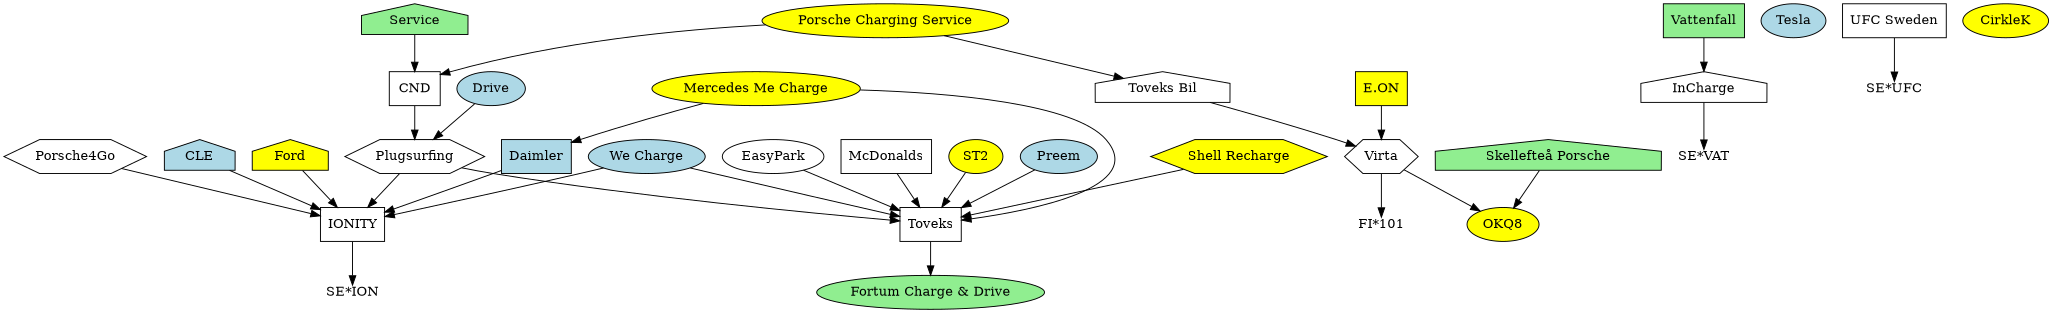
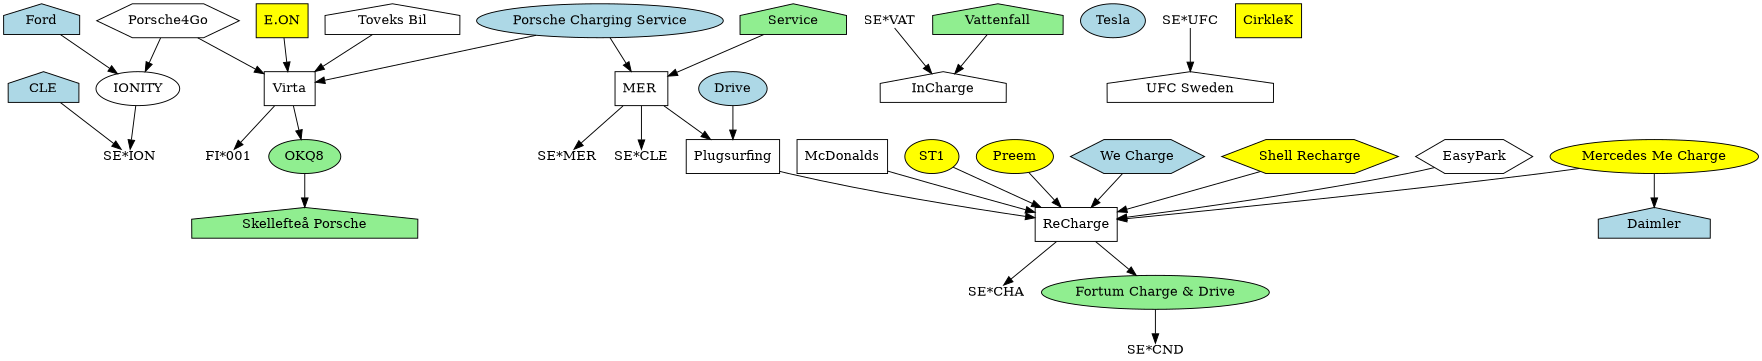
node "Porsche Charging Service": fillcolor yellow -> lightblue
node "Vattenfall": shape box -> house
node "UFC Sweden": shape box -> house
node "CirkleK": shape ellipse -> box
edge "Porsche4Go" -> "Virta": added
edge "UFC Sweden" -> "SE*UFC": reversed
edge "Porsche Charging Service" -> "Toveks Bil": now "Porsche Charging Service" -> "Virta"
node "CND": label "CND" -> "MER"
edge "InCharge" -> "SE*VAT": reversed
node "Ford": fillcolor yellow -> lightblue
node "Plugsurfing": shape hexagon -> box
node "Daimler": shape box -> house
node "SE*MER": added
node "SE*CLE": added
node "We Charge": shape ellipse -> hexagon
node "EasyPark": shape ellipse -> hexagon
node "ST2": label "ST2" -> "ST1"
node "Preem": fillcolor lightblue -> yellow
node "Virta": shape hexagon -> box
edge "Skellefteå Porsche" -> "OKQ8": reversed
edge "Plugsurfing" -> "IONITY": removed
edge "CLE" -> "IONITY": now "CLE" -> "SE*ION"
edge "Daimler" -> "IONITY": removed
edge "We Charge" -> "IONITY": removed
node "IONITY": shape box -> ellipse
node "Toveks": label "Toveks" -> "ReCharge"
node "FI*101": label "FI*101" -> "FI*001"
node "OKQ8": fillcolor yellow -> lightgreen
node "SE*CHA": added
node "SE*CND": added
